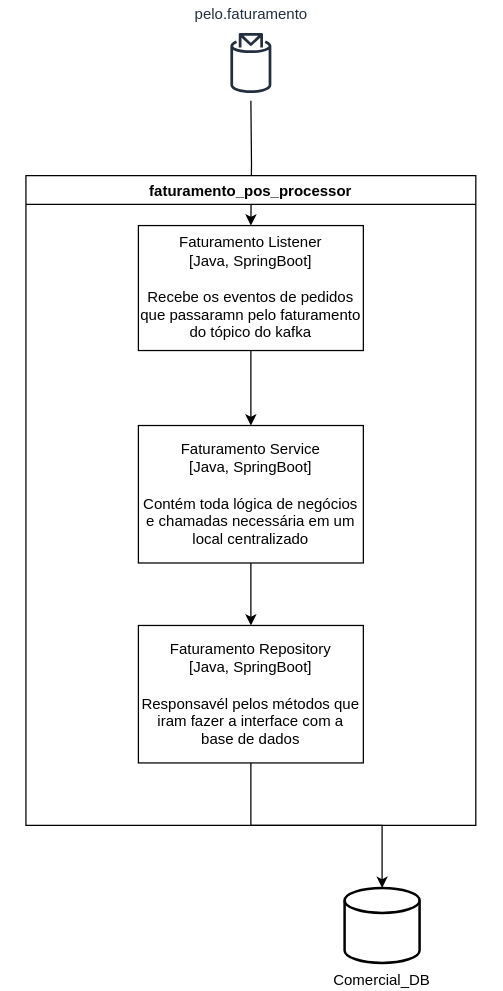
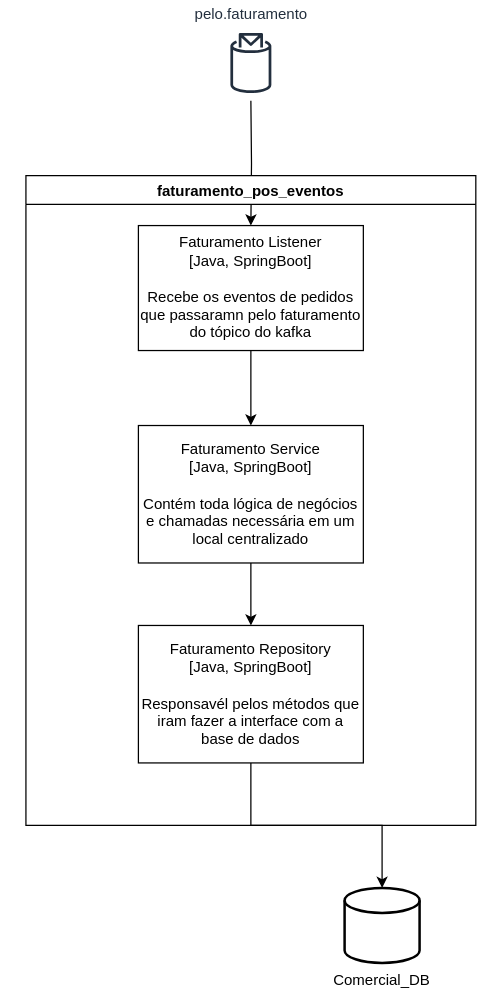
node "faturamento_pos_processor": label "faturamento_pos_processor" -> "faturamento_pos_eventos"
